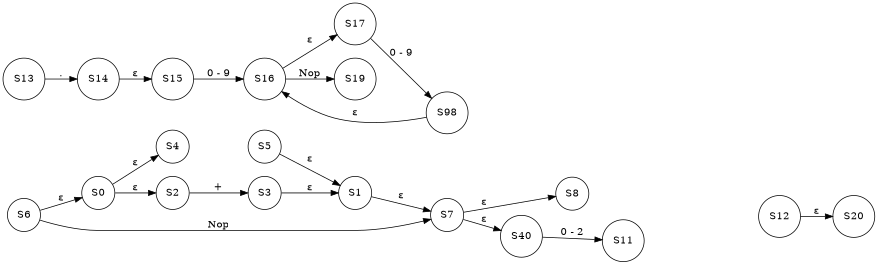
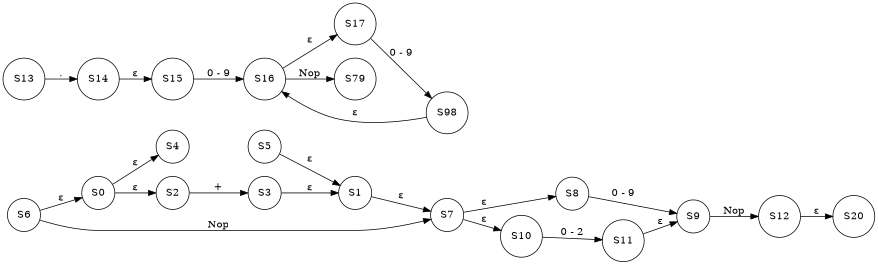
node "S19": label "S19" -> "S79"
node "S9": added
node "S40": label "S40" -> "S10"
